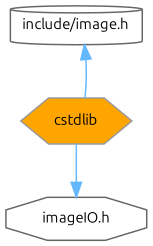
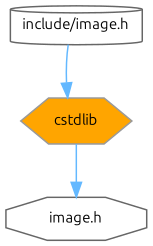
edge "cstdlib" -> "include/image.h": reversed
node "imageIO.h": label "imageIO.h" -> "image.h"
